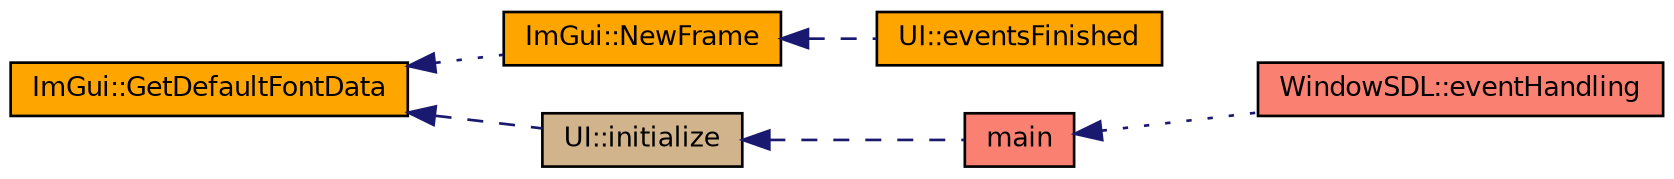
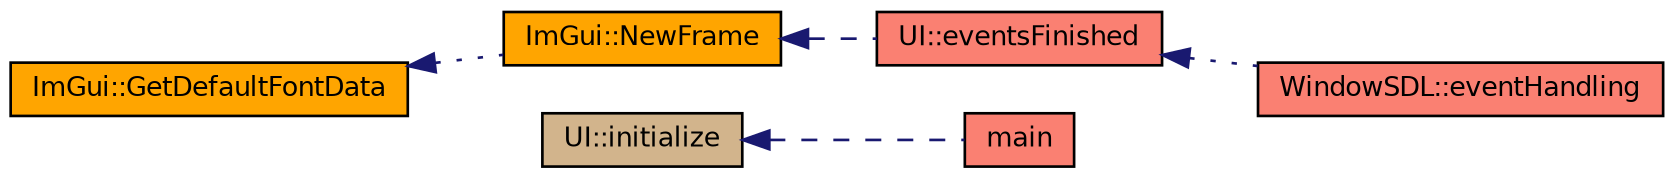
node "UI::eventsFinished": fillcolor orange -> salmon
edge "UI::initialize" -> "ImGui::GetDefaultFontData": removed
edge "WindowSDL::eventHandling" -> "main": now "WindowSDL::eventHandling" -> "UI::eventsFinished"
